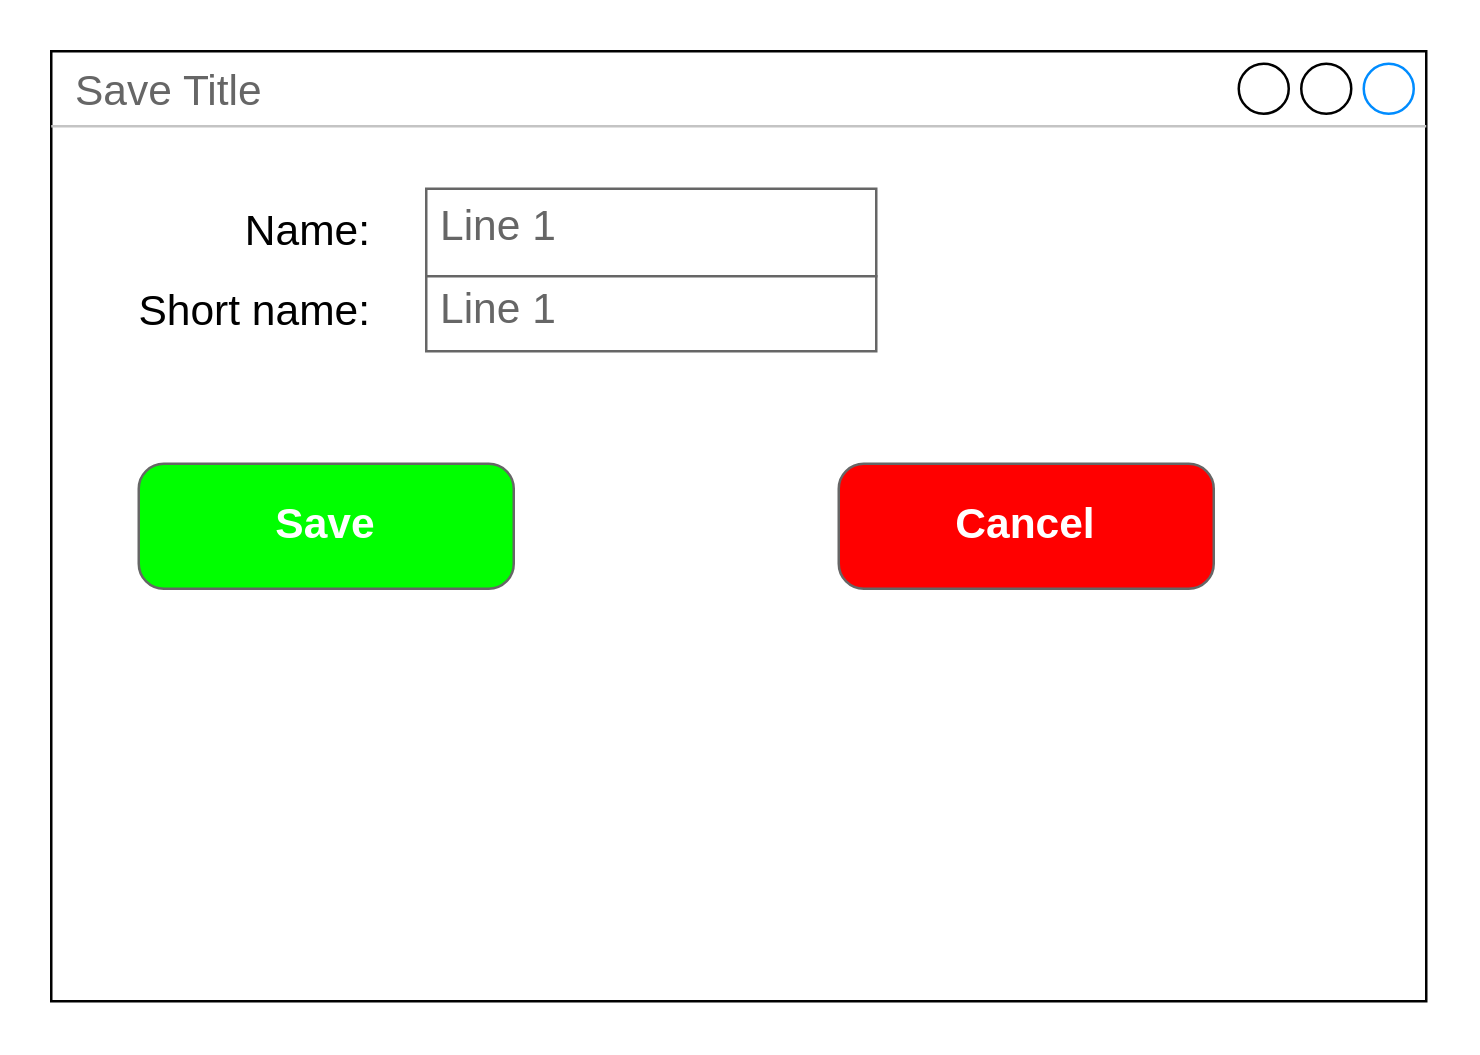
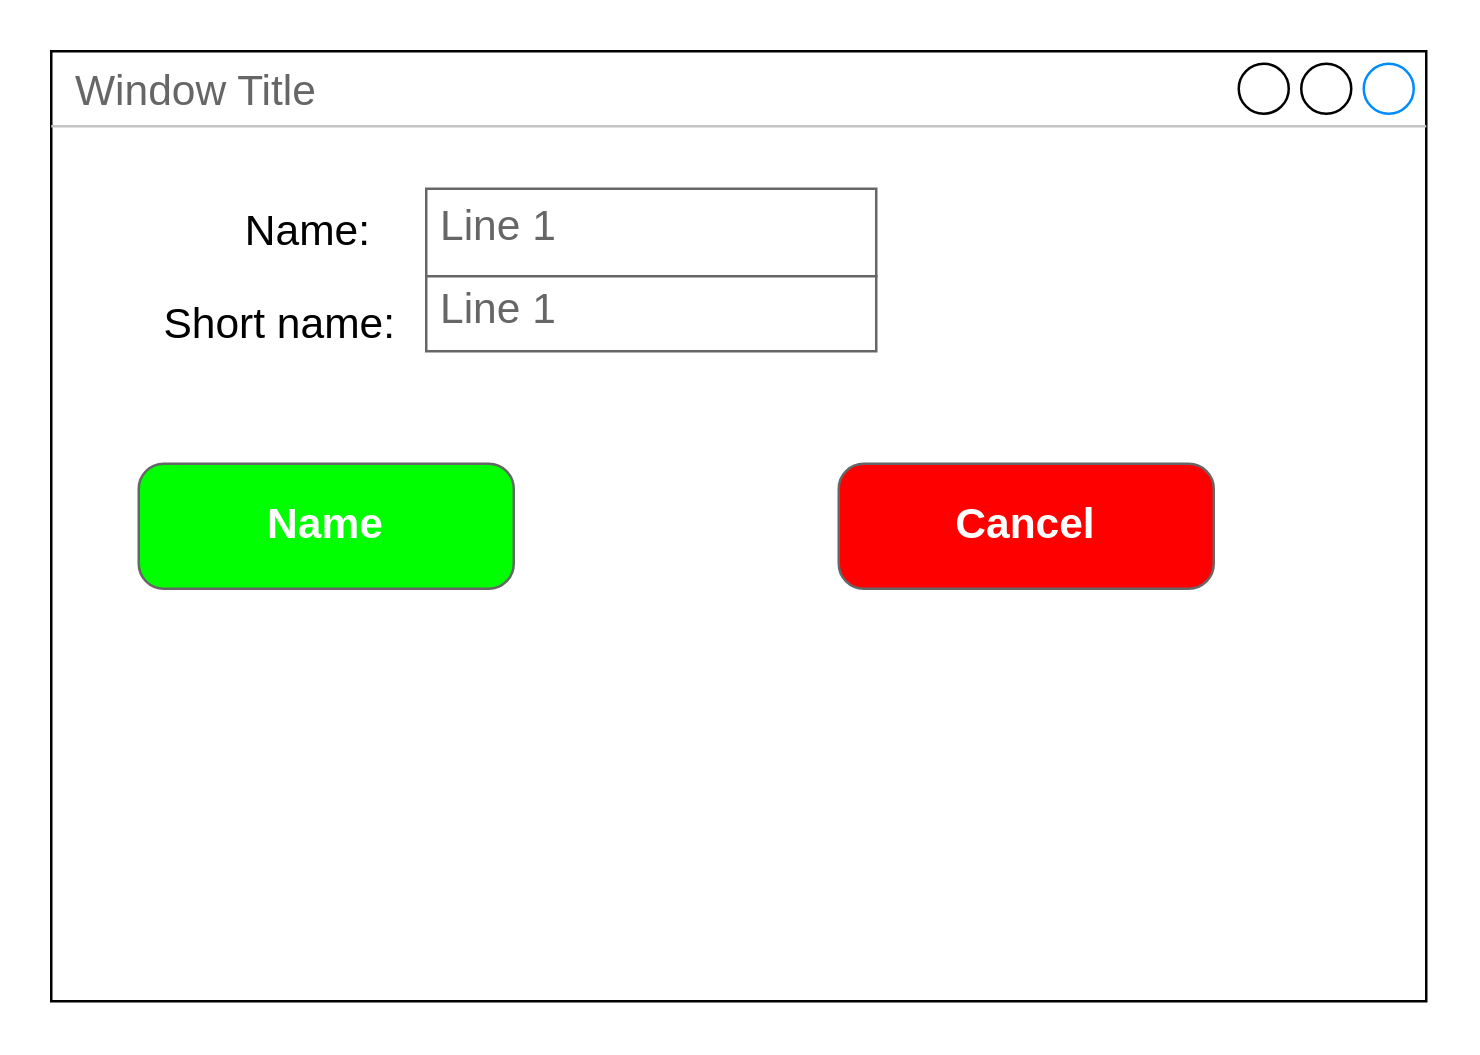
node "Save Title": label "Save Title" -> "Window Title"
node "Short name:": moved (214, 314) -> (239, 326)
node "Save": label "Save" -> "Name"
